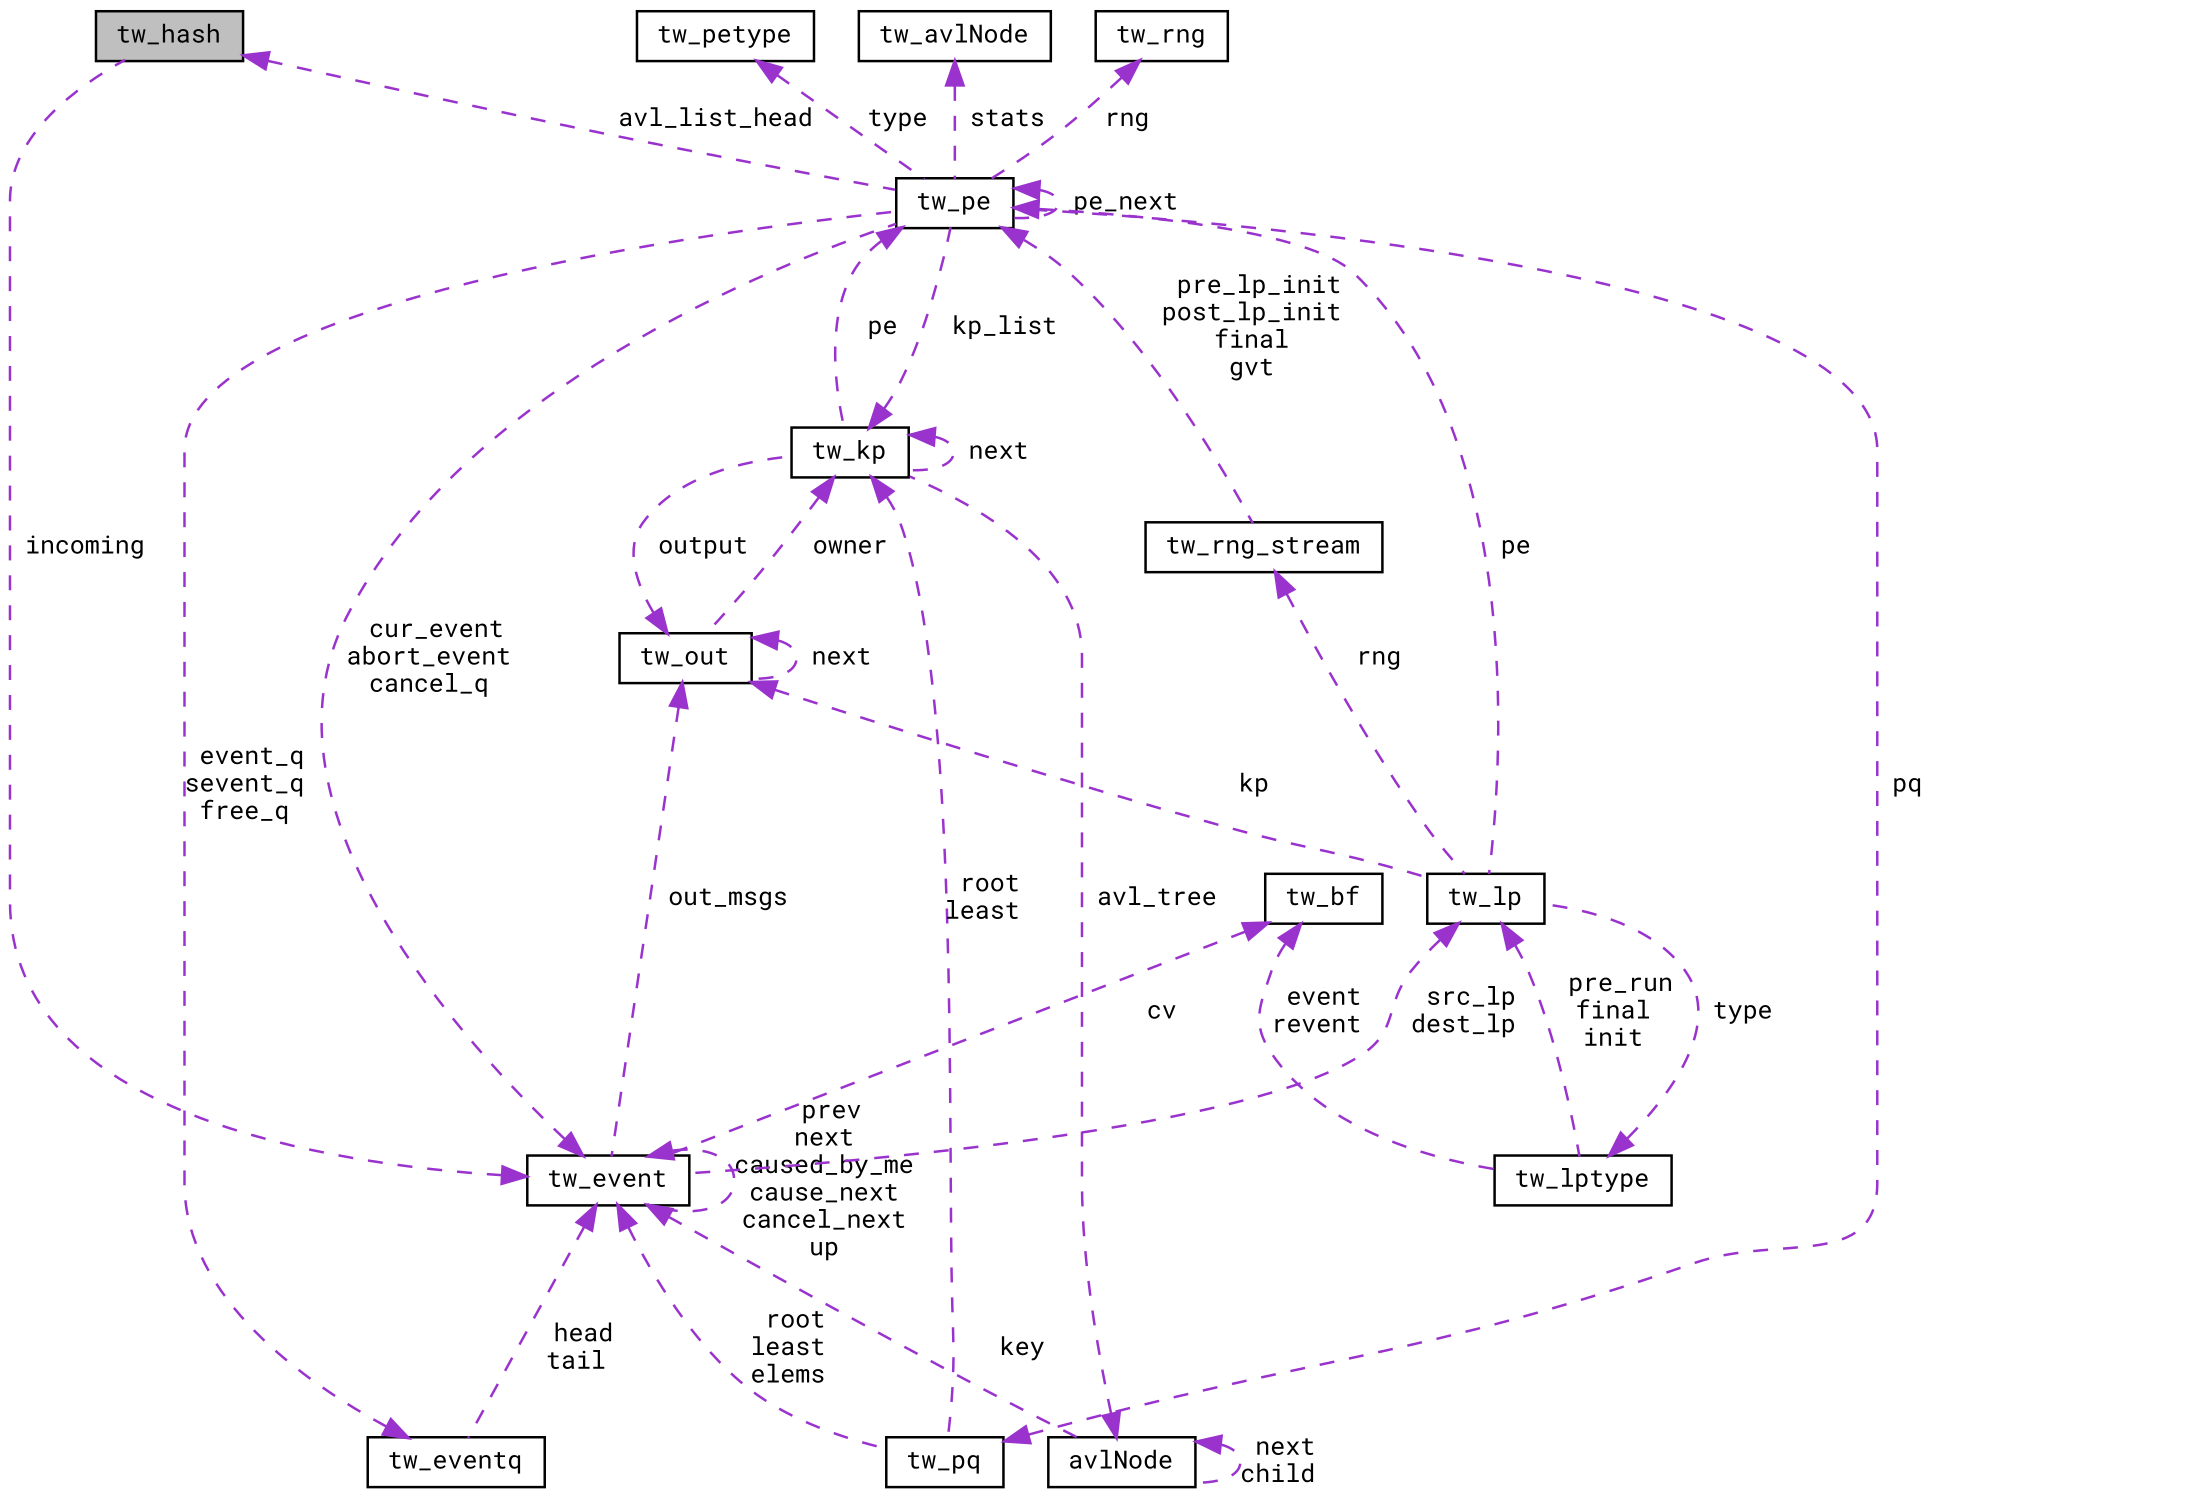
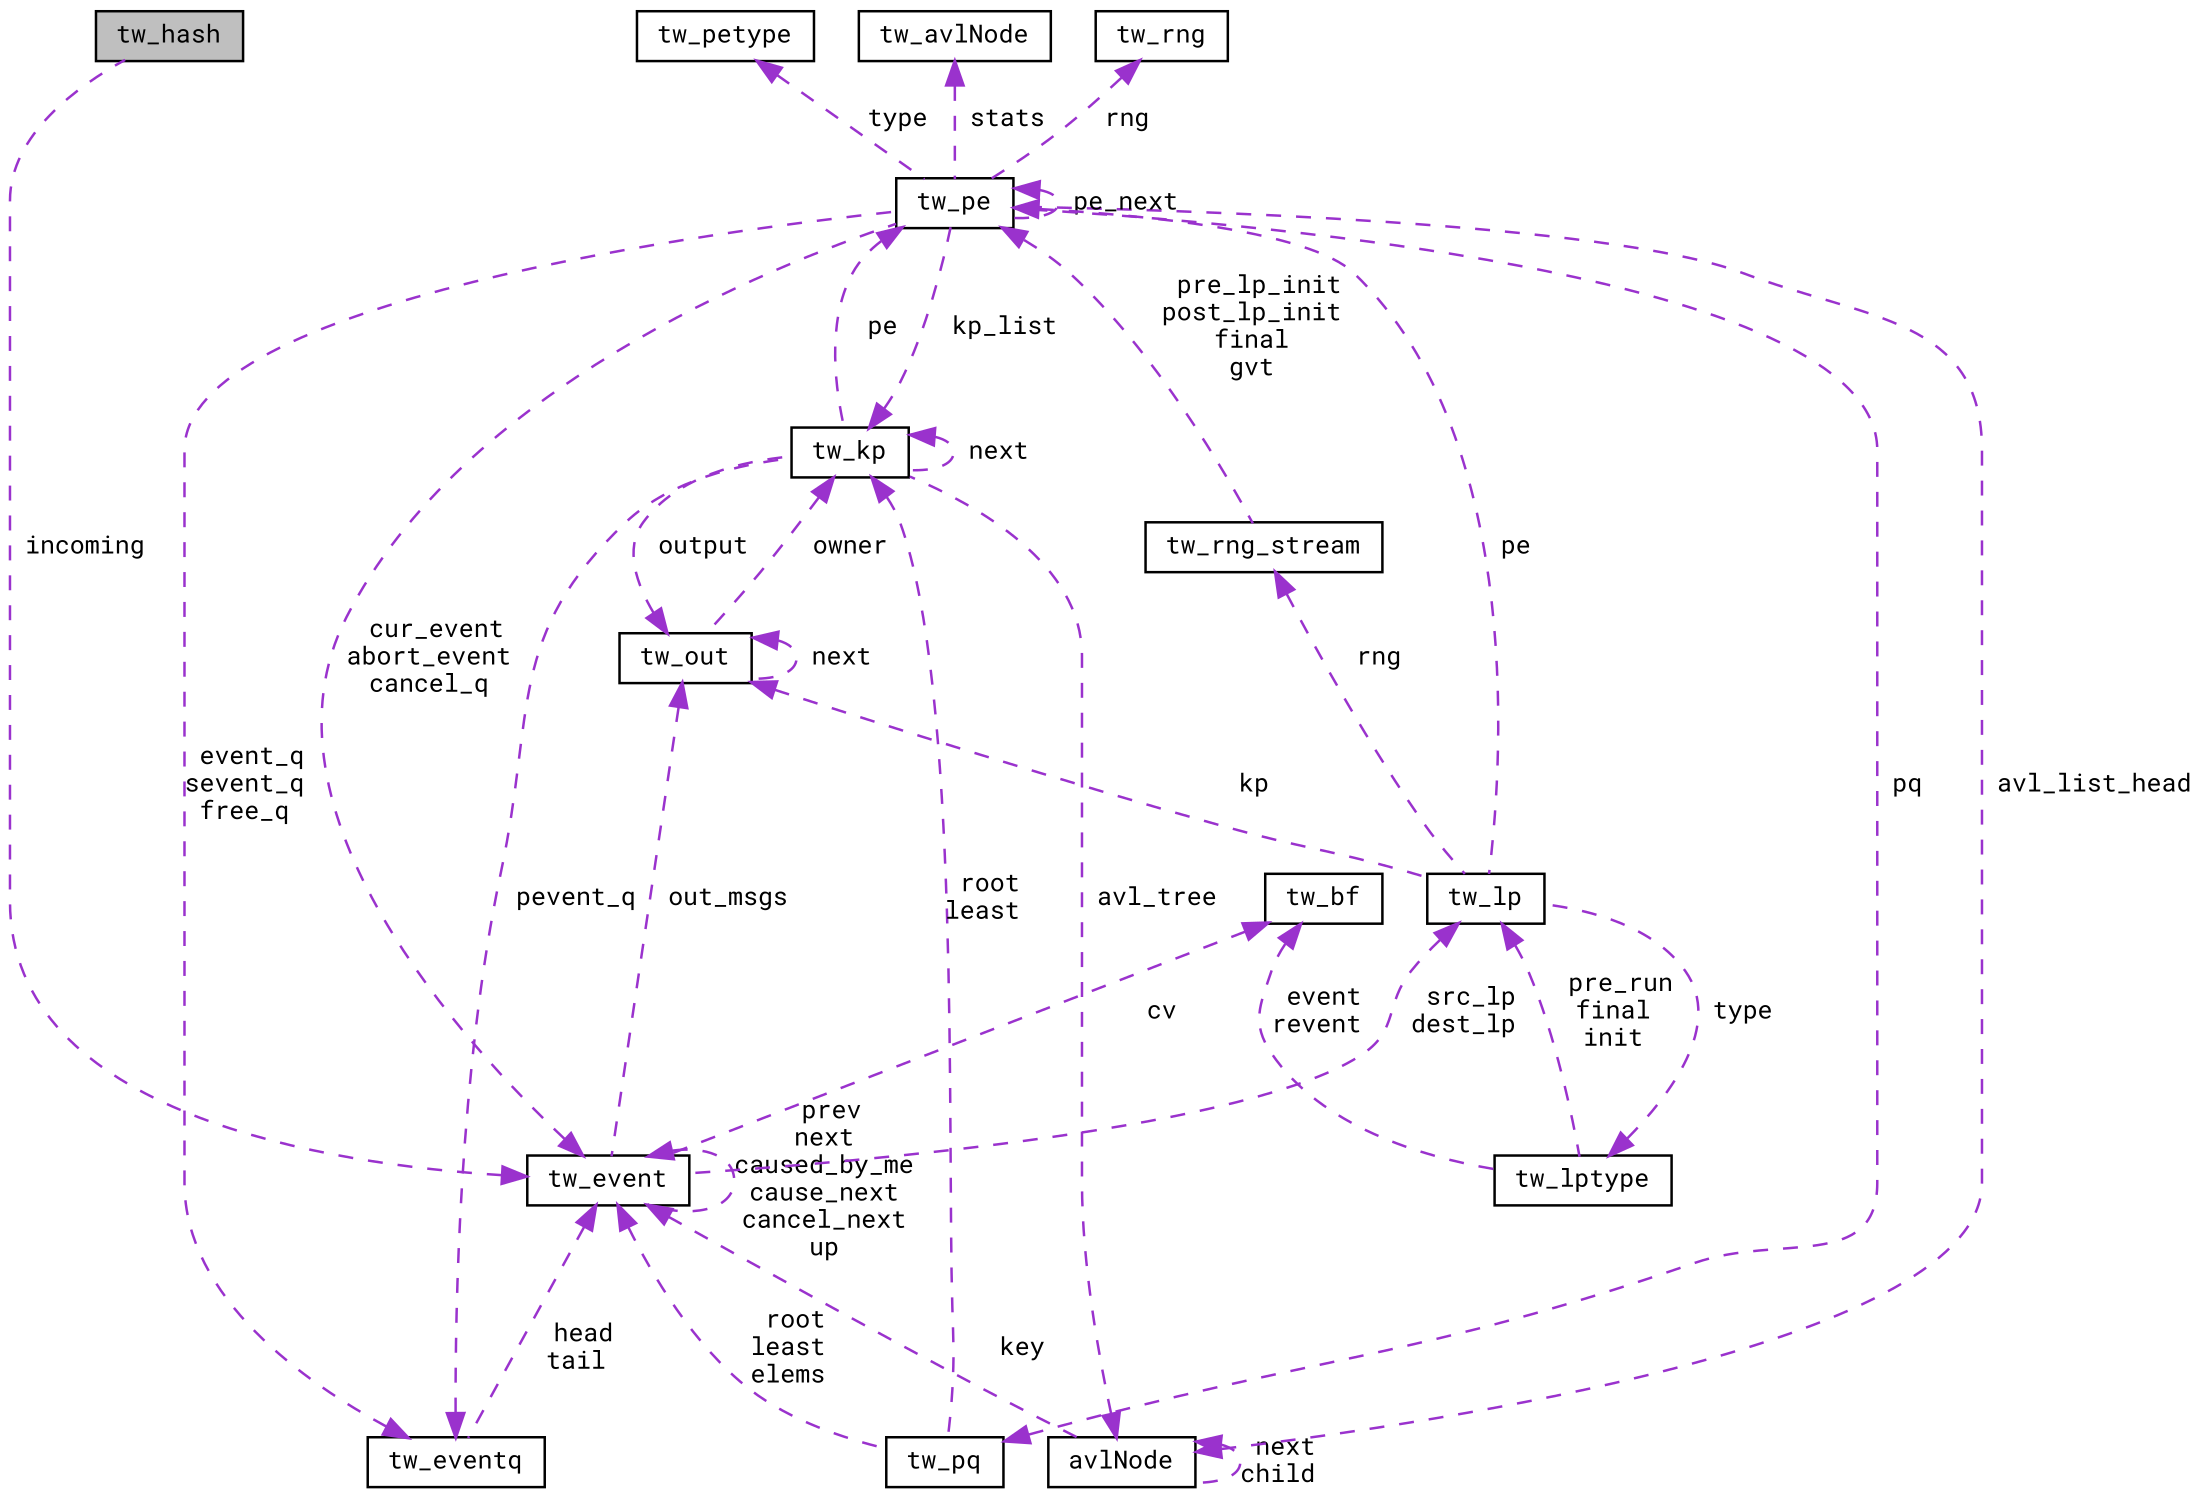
edge "tw_pe" -> "tw_hash": now "tw_pe" -> "avlNode"
edge "tw_kp" -> "tw_eventq": added, label "pevent_q"
